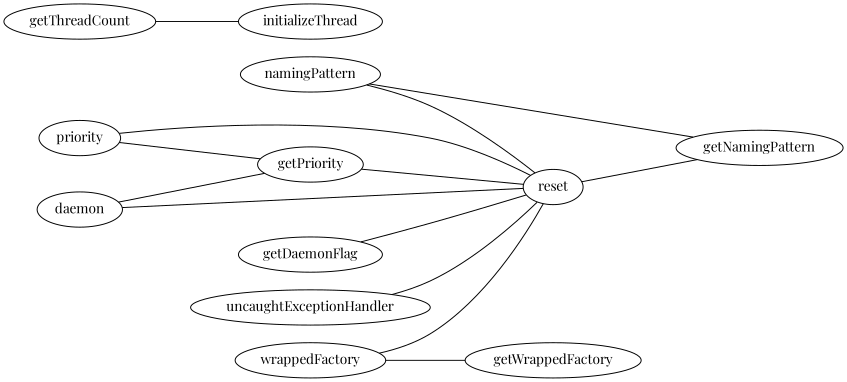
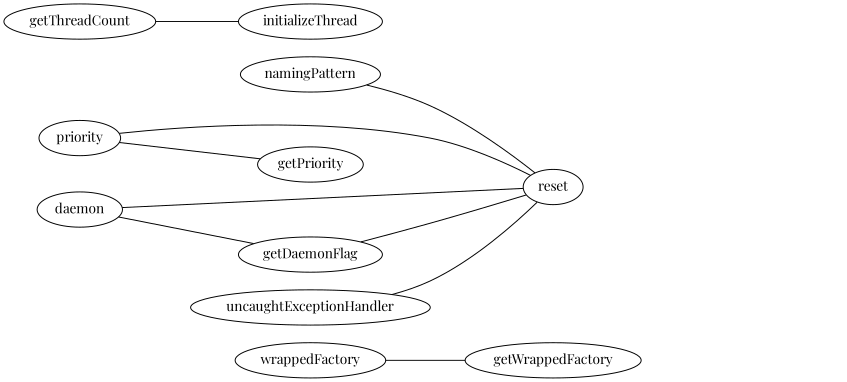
node "getNamingPattern": removed
edge "getPriority" -- "reset": removed
edge "getPriority" -- "daemon": now "getDaemonFlag" -- "daemon"
edge "reset" -- "wrappedFactory": removed
